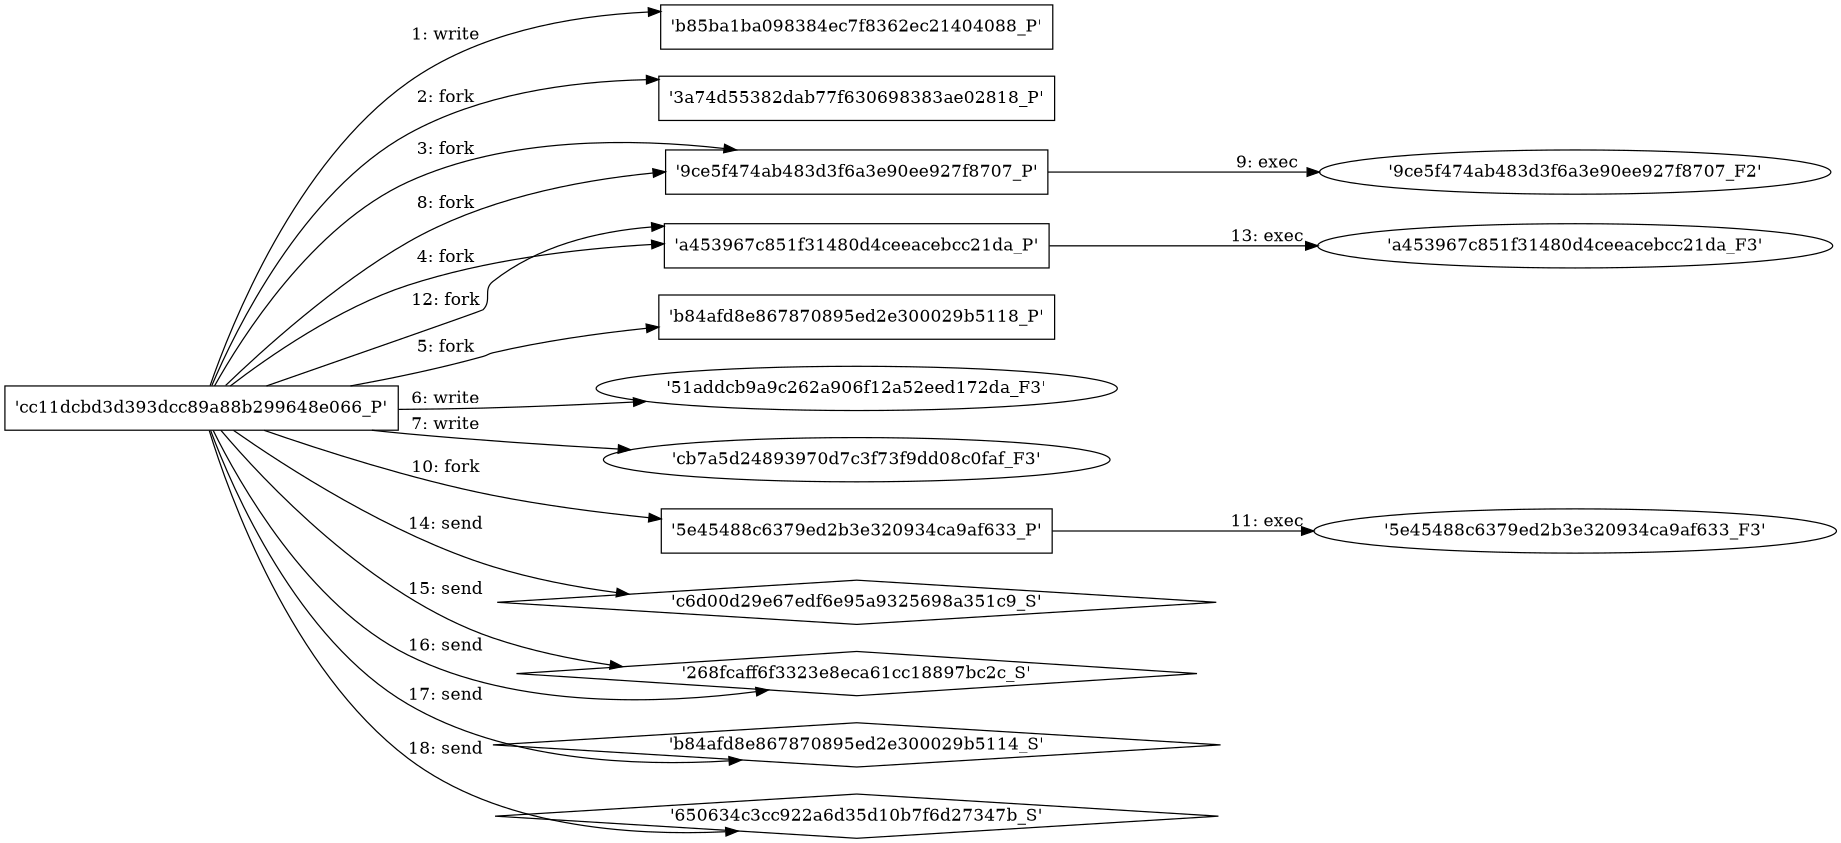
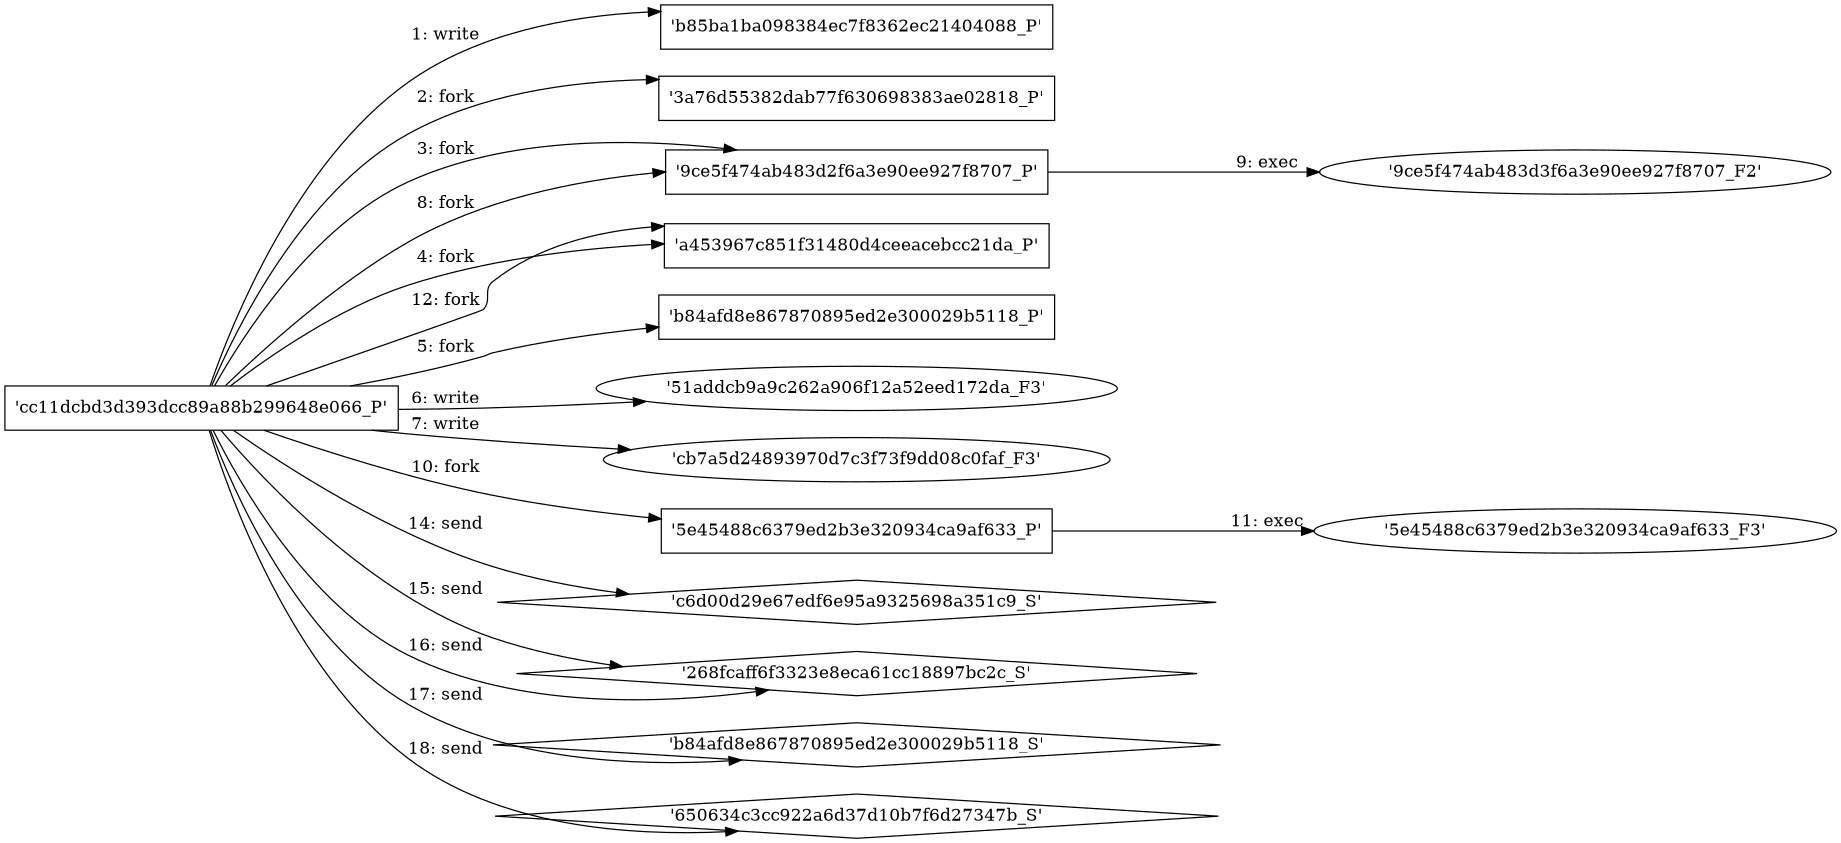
node "'3a74d55382dab77f630698383ae02818_P'": label "'3a74d55382dab77f630698383ae02818_P'" -> "'3a76d55382dab77f630698383ae02818_P'"
node "'9ce5f474ab483d3f6a3e90ee927f8707_P'": label "'9ce5f474ab483d3f6a3e90ee927f8707_P'" -> "'9ce5f474ab483d2f6a3e90ee927f8707_P'"
node "'a453967c851f31480d4ceeacebcc21da_F3'": removed
node "'b84afd8e867870895ed2e300029b5114_S'": label "'b84afd8e867870895ed2e300029b5114_S'" -> "'b84afd8e867870895ed2e300029b5118_S'"
node "'650634c3cc922a6d35d10b7f6d27347b_S'": label "'650634c3cc922a6d35d10b7f6d27347b_S'" -> "'650634c3cc922a6d37d10b7f6d27347b_S'"
